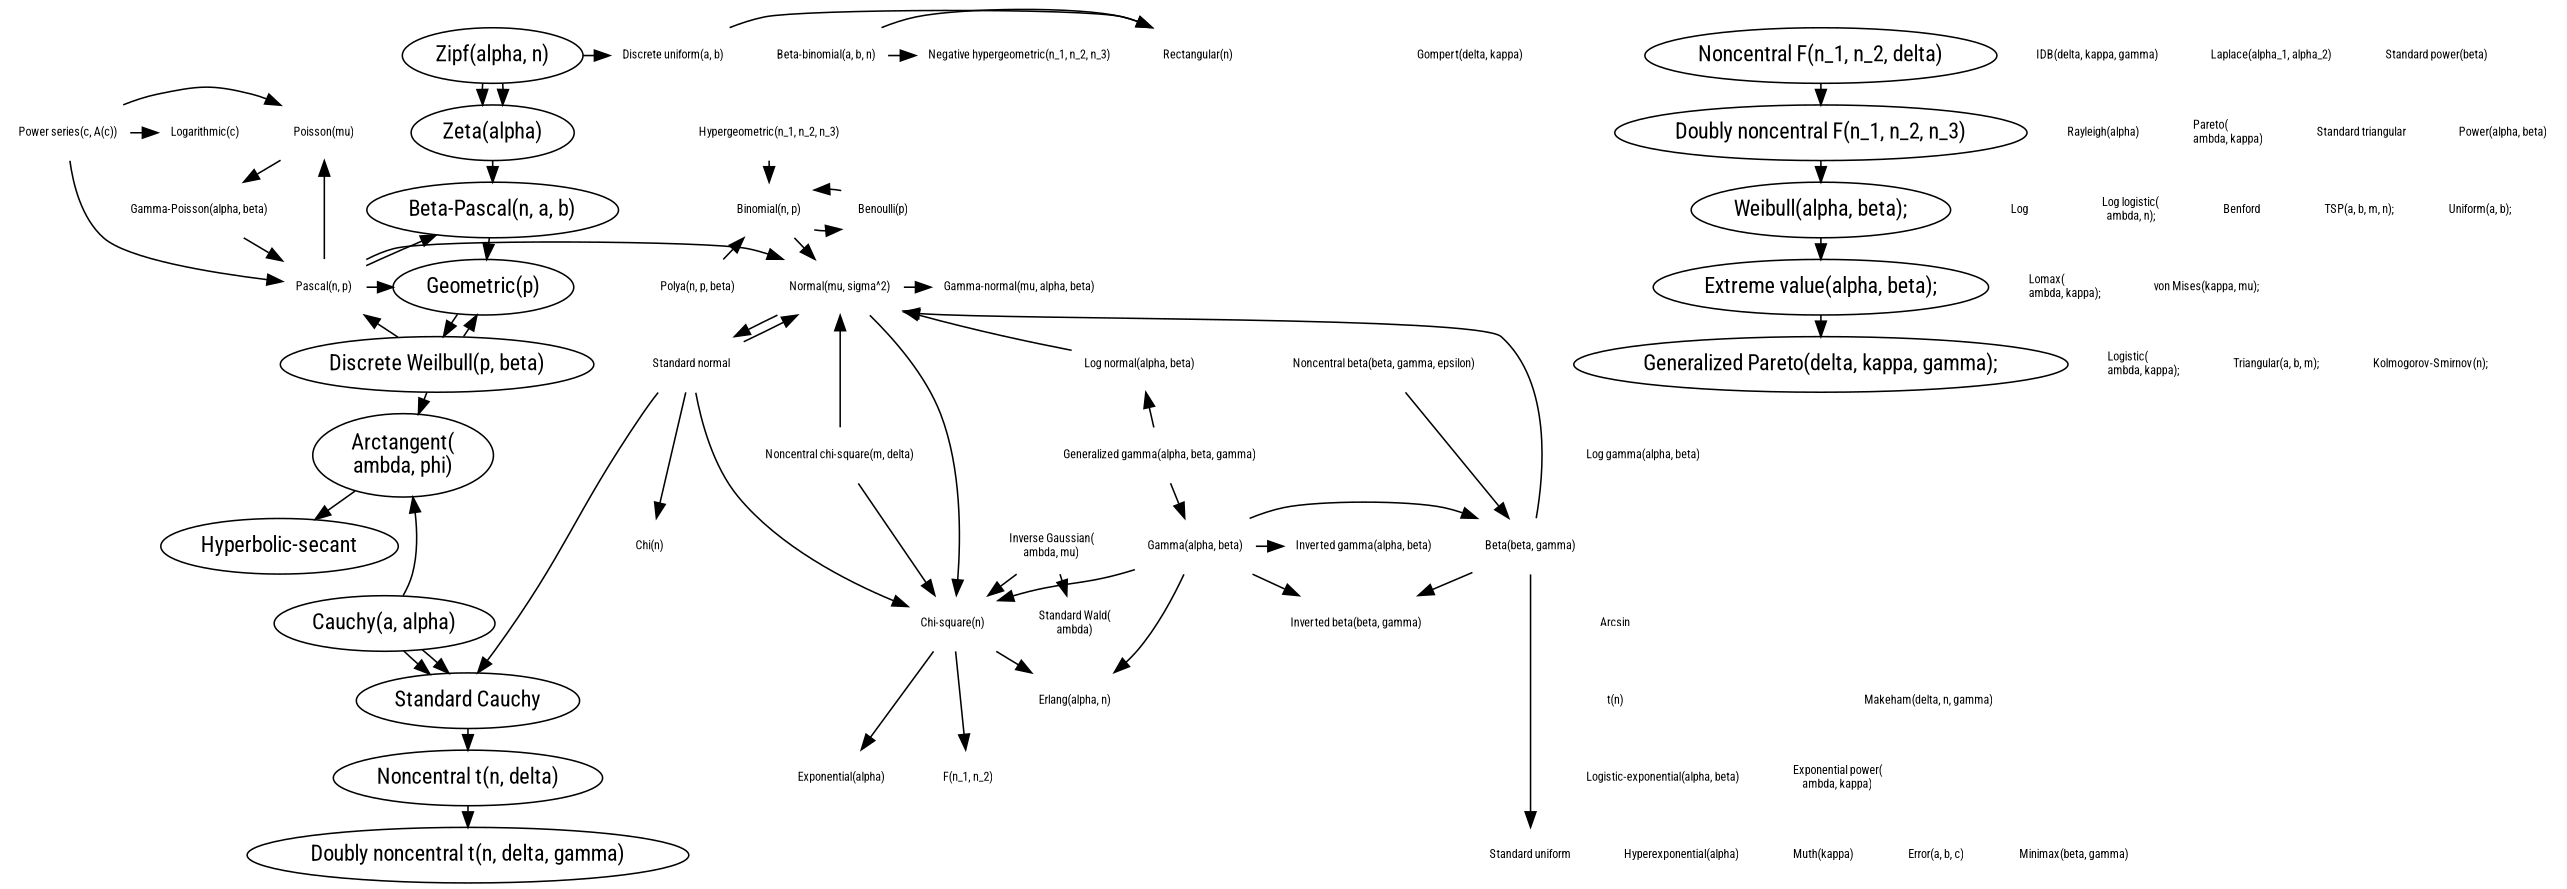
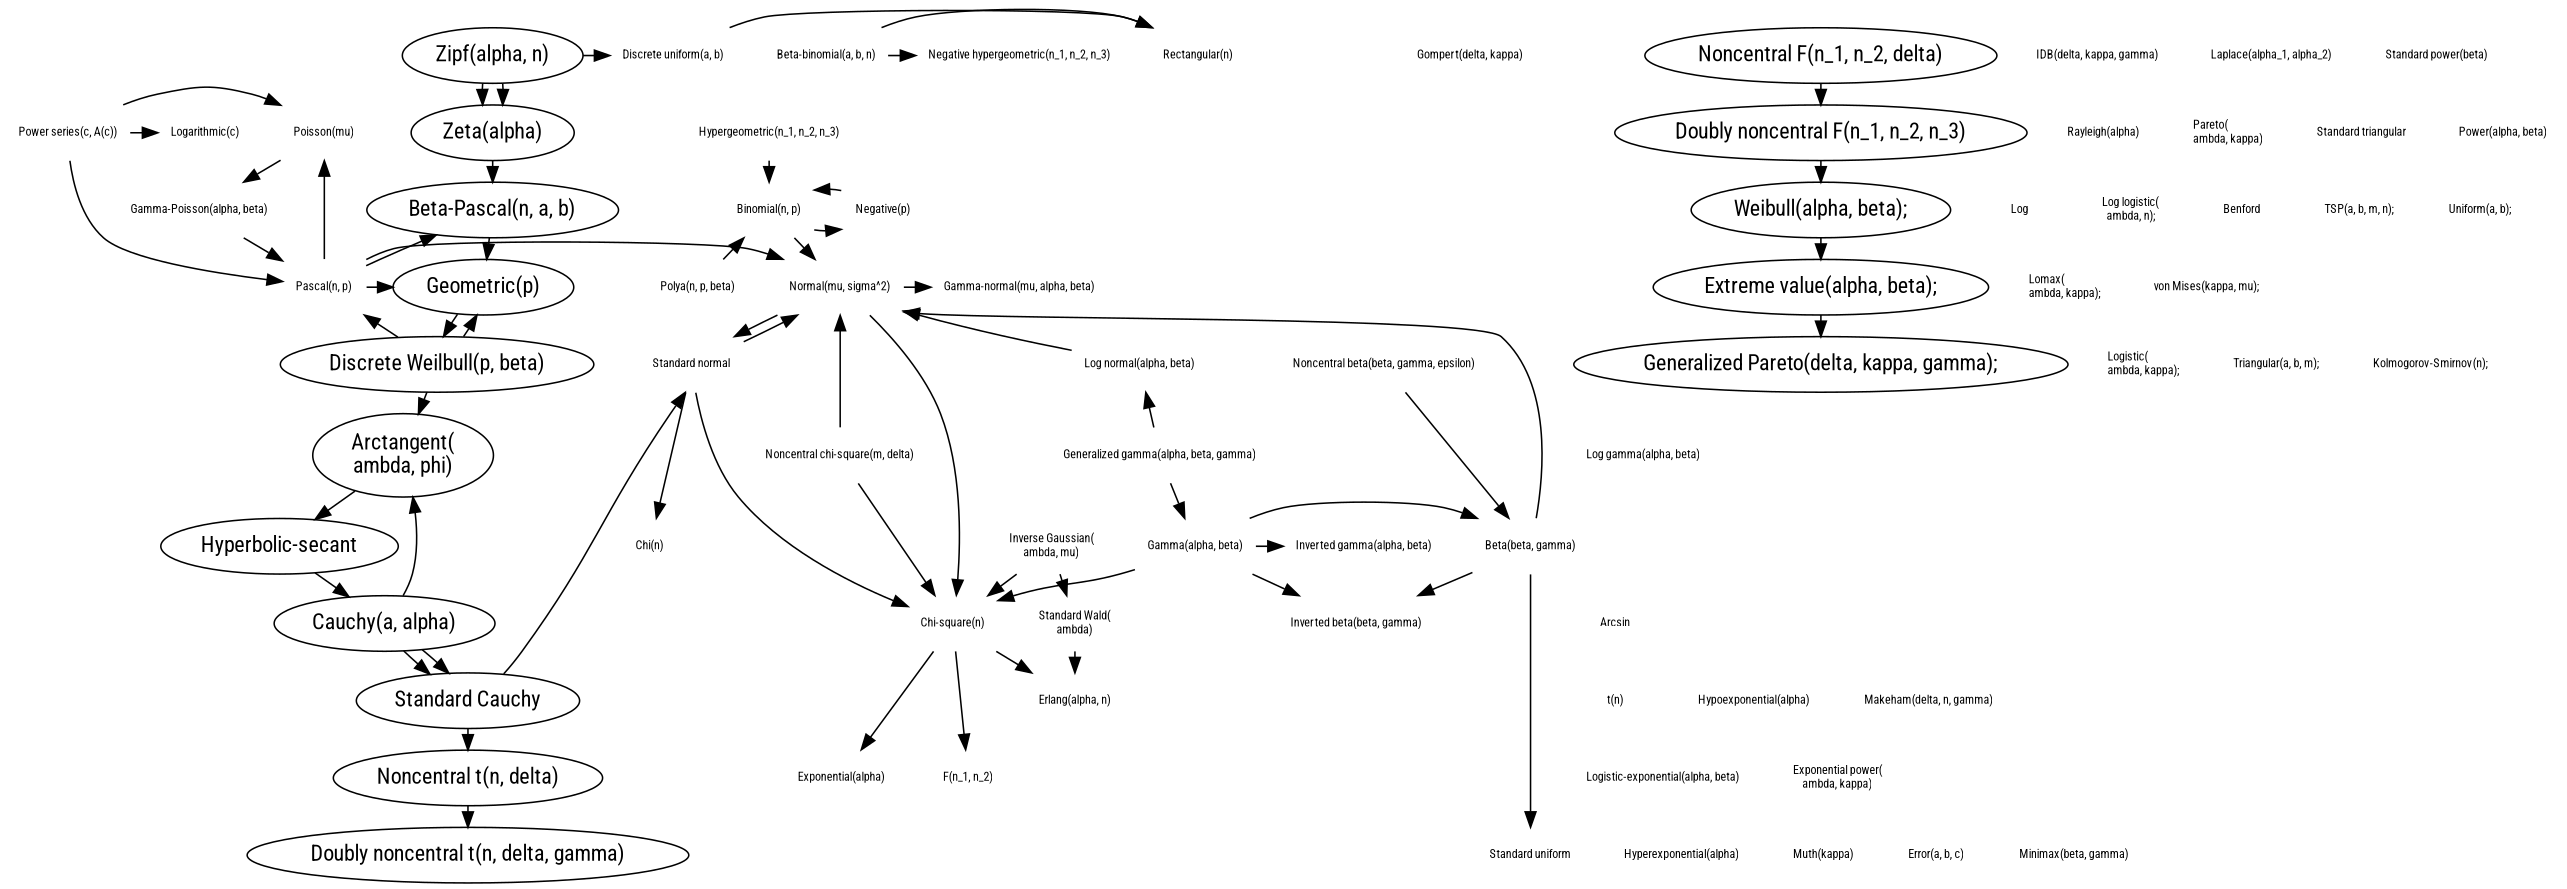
node "Benoulli(p)": label "Benoulli(p)" -> "Negative(p)"
edge "Standard normal" -> "Standard Cauchy": reversed
edge "Hyperbolic-secant" -> "Cauchy(a, alpha)": added
edge "Gamma(alpha, beta)" -> "Erlang(alpha, n)": now "Standard Wald( ambda)" -> "Erlang(alpha, n)"
node "Hypoexponential(alpha)": added
